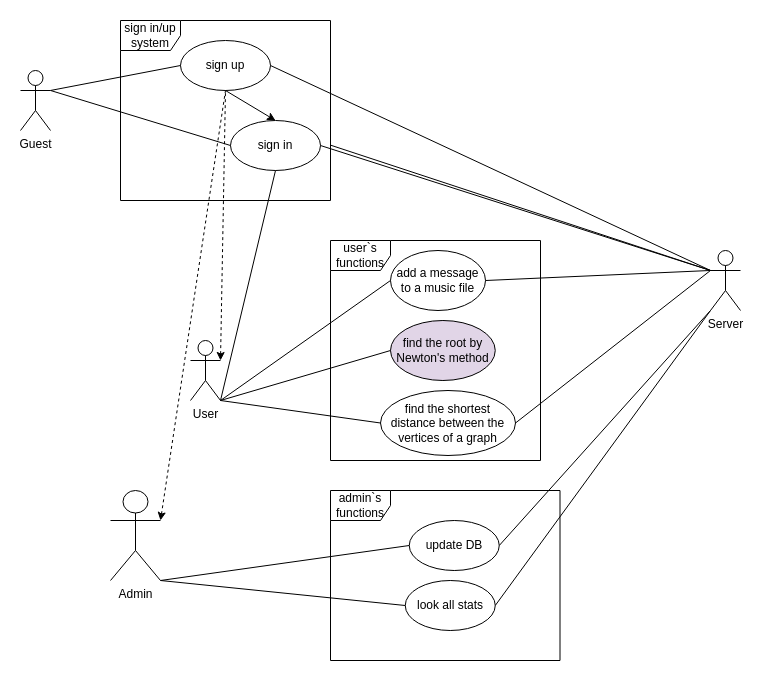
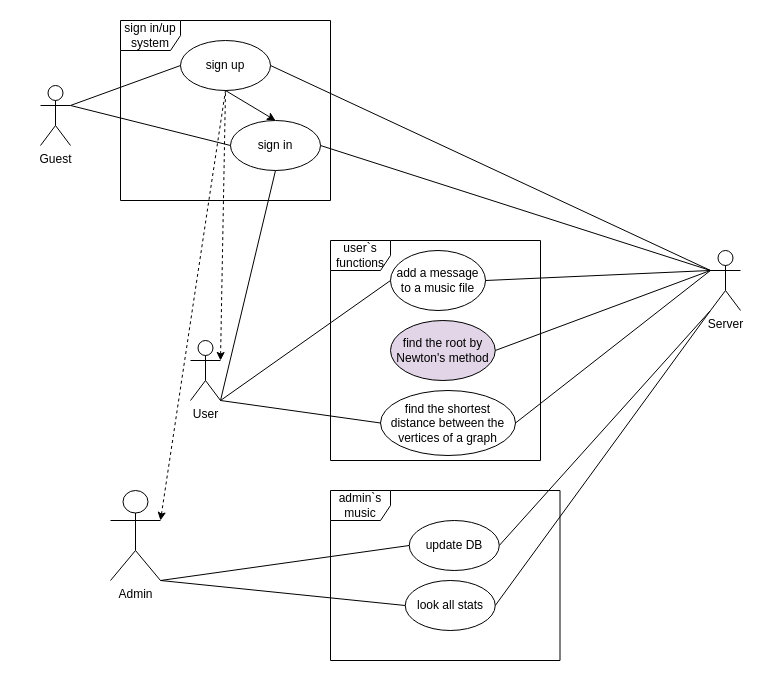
node "Guest": moved (36, 101) -> (56, 116)
edge "sign in/up system" -- "Server": now "find the root by Newton's method" -- "Server"
edge "find the root by Newton's method" -- "User": removed
node "admin`s functions": label "admin`s functions" -> "admin`s music"
